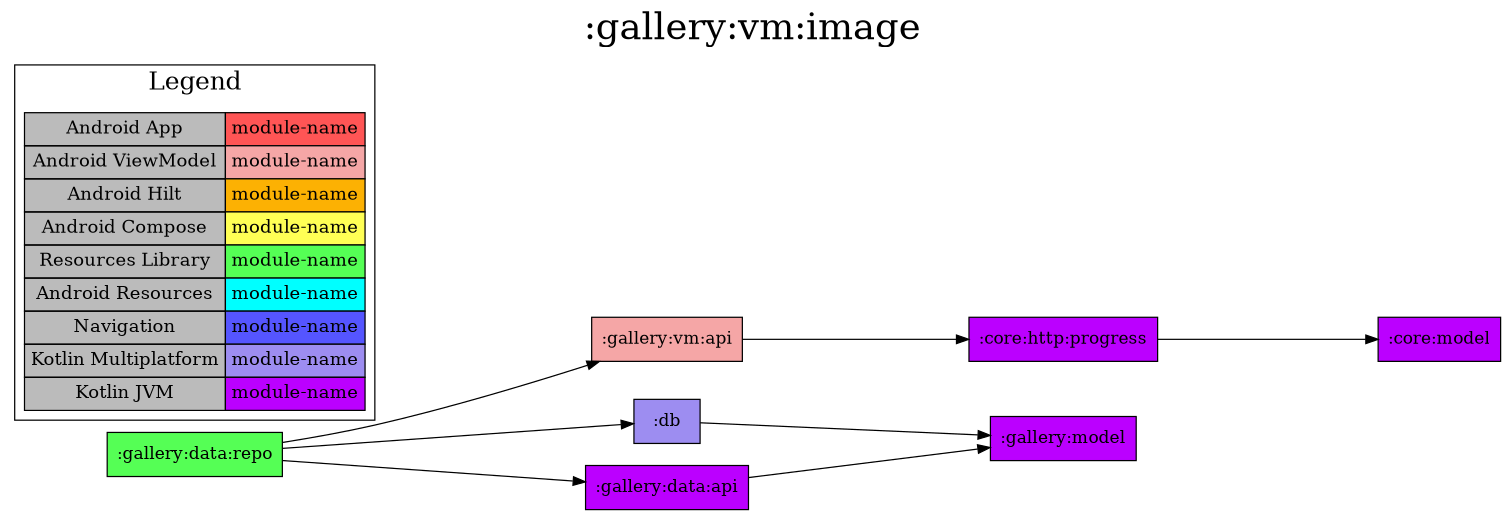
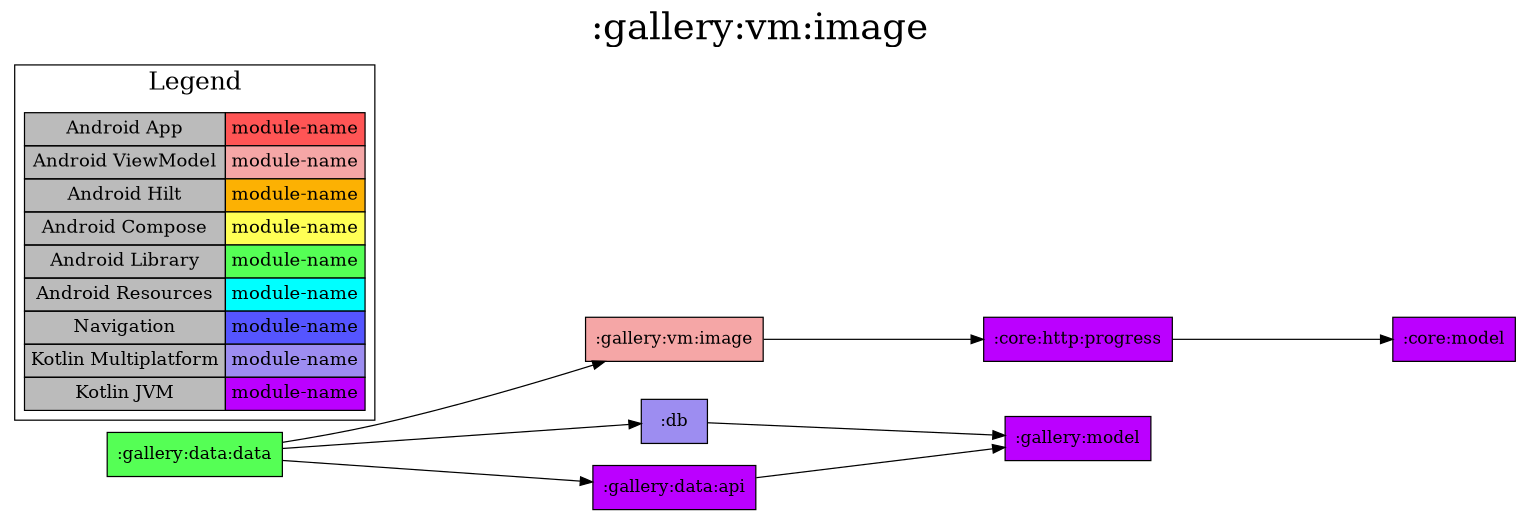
node "Android App": text "Resources Library" -> "Android Library"
node ":gallery:vm:api": label ":gallery:vm:api" -> ":gallery:vm:image"
node ":gallery:data:repo": label ":gallery:data:repo" -> ":gallery:data:data"
